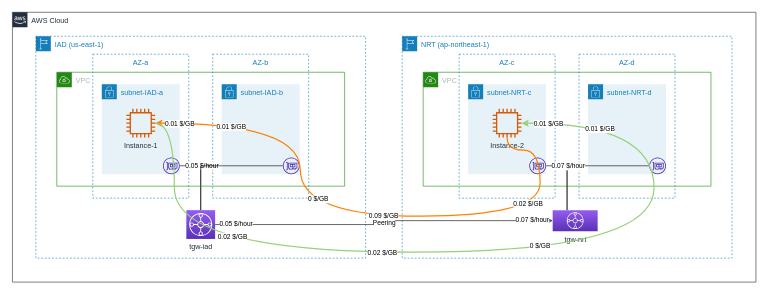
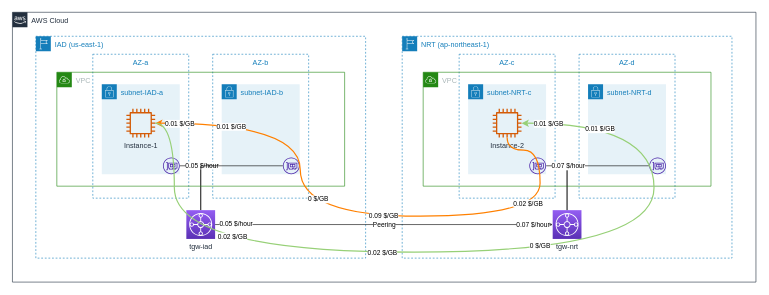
node "tgw-nrt": size 45x21 -> 29x29
